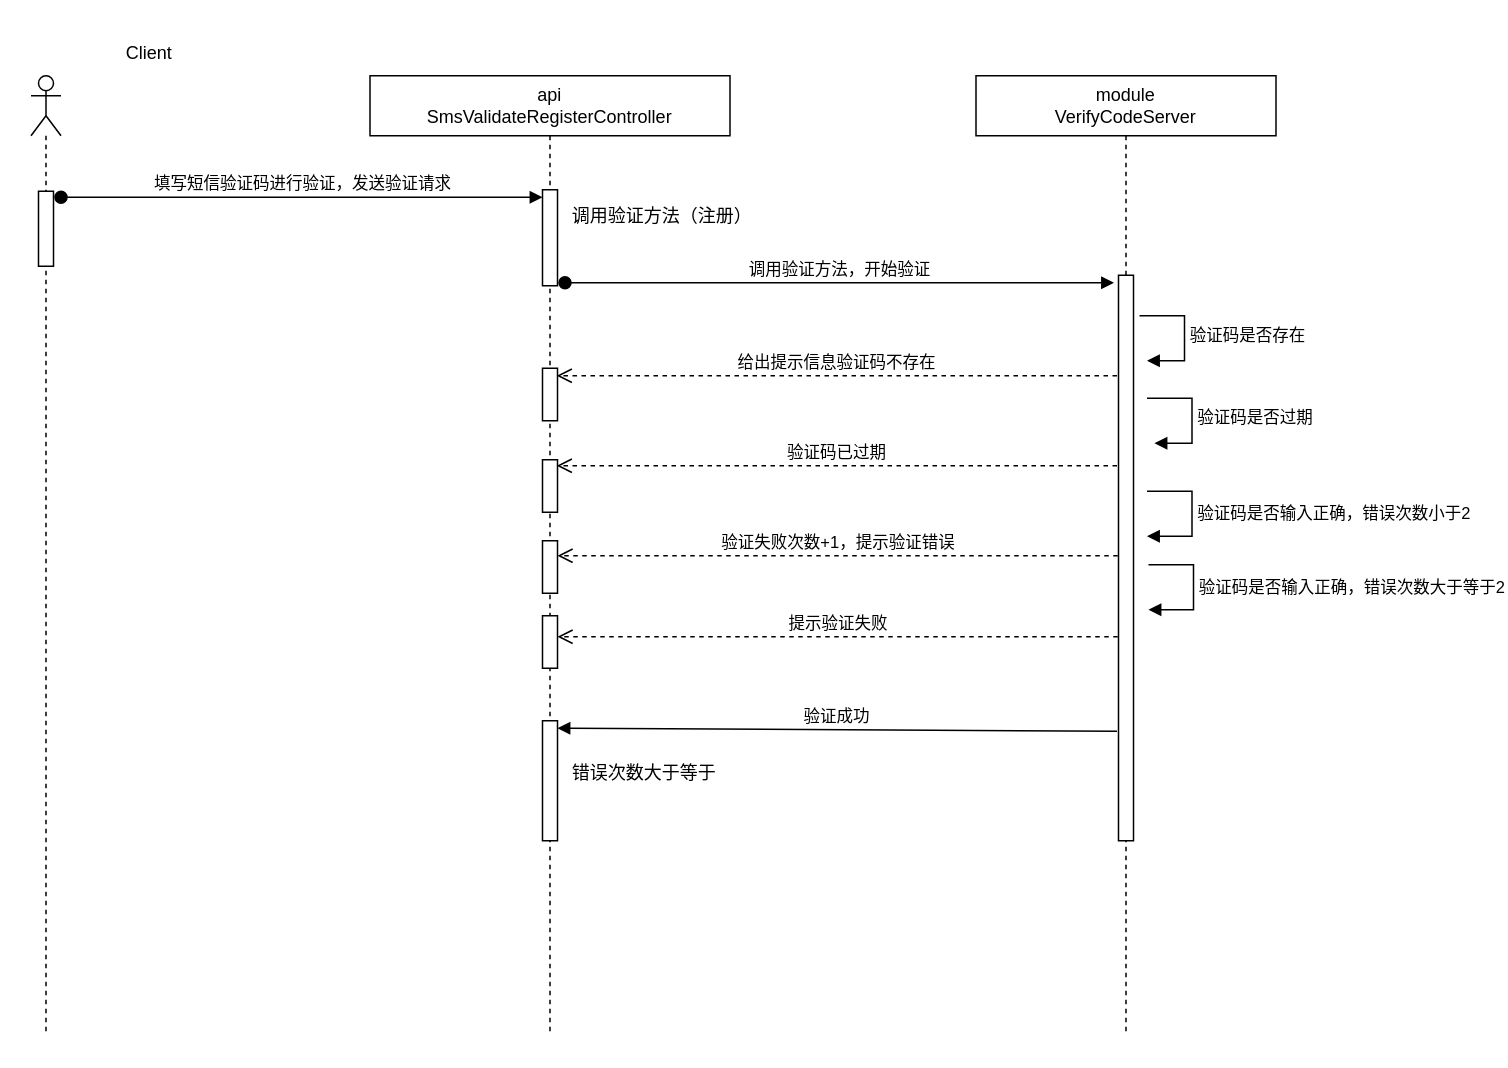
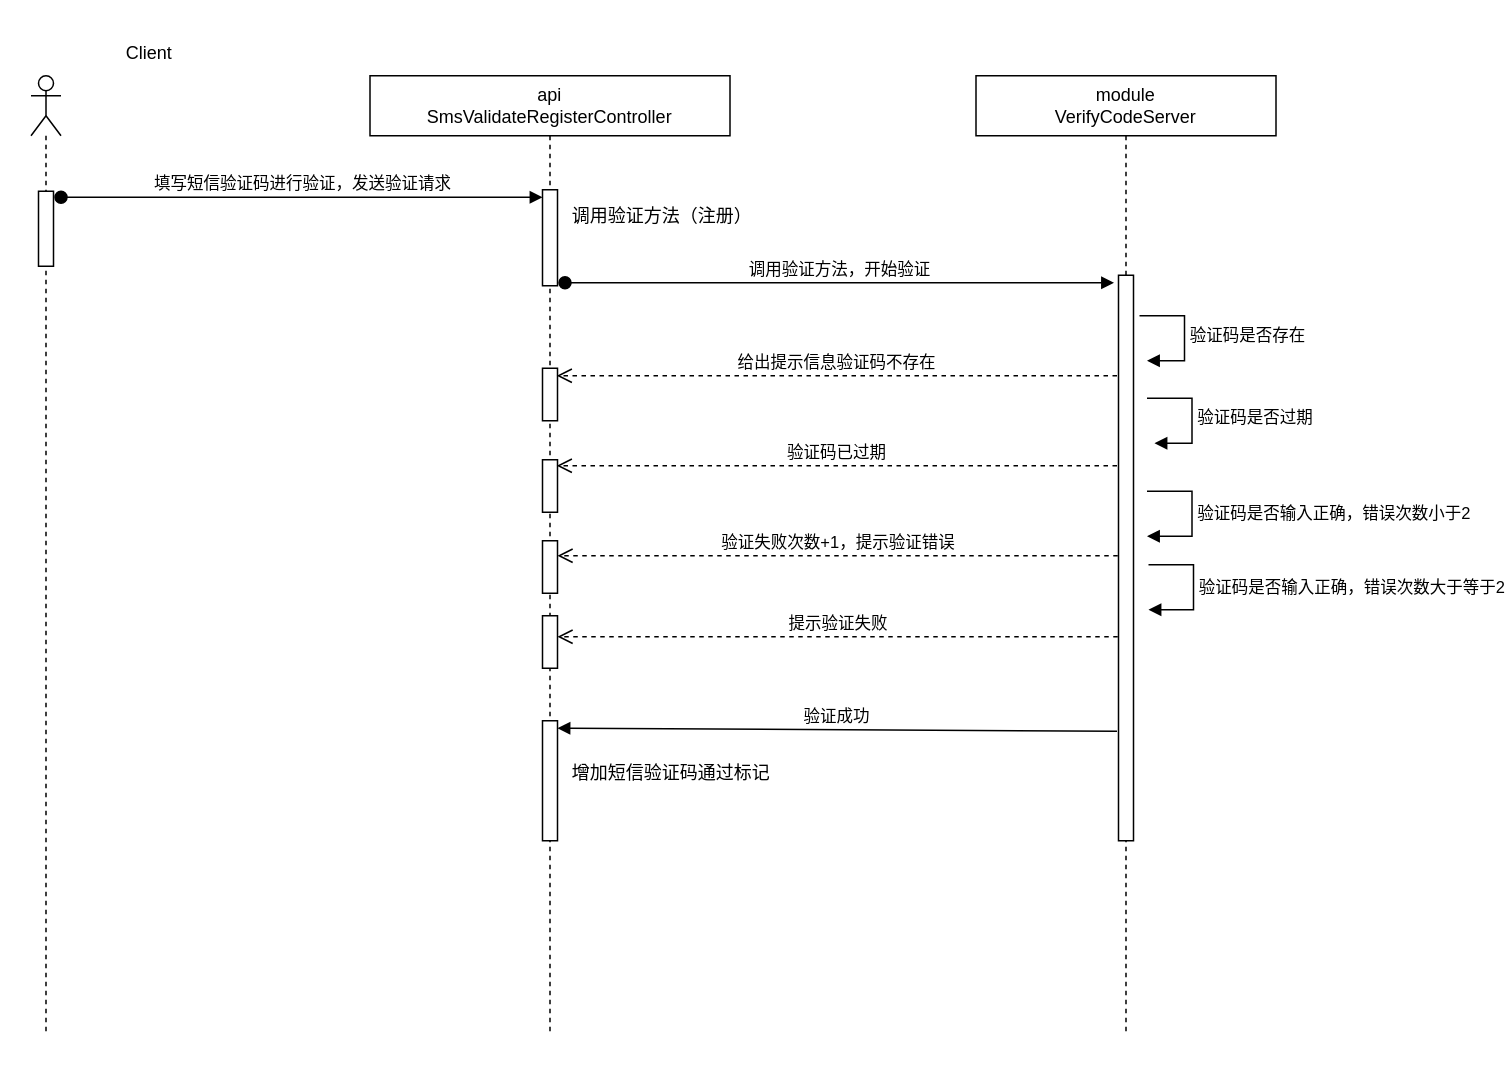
node "错误次数大于等于": label "错误次数大于等于" -> "增加短信验证码通过标记"
